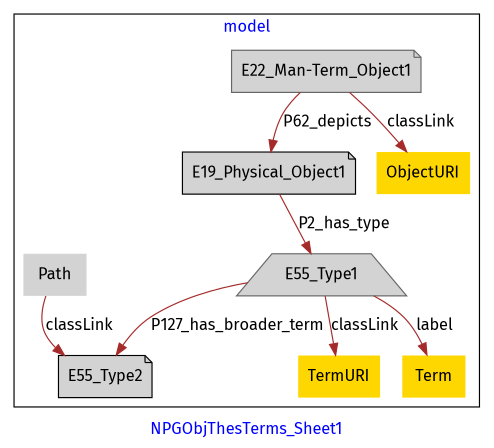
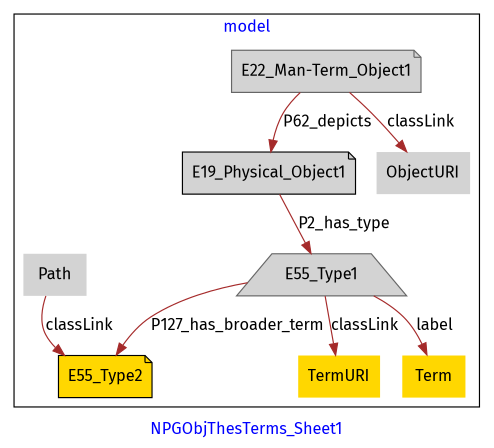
node "ObjectURI": fillcolor gold -> lightgray
node "E55_Type2": fillcolor lightgray -> gold
